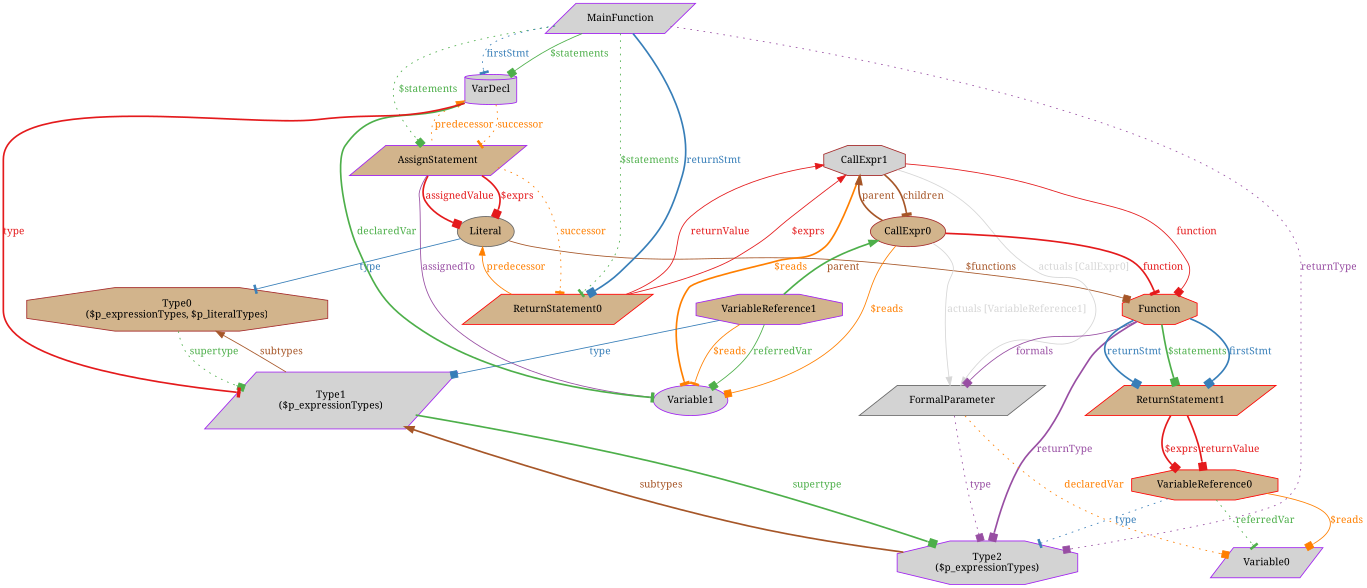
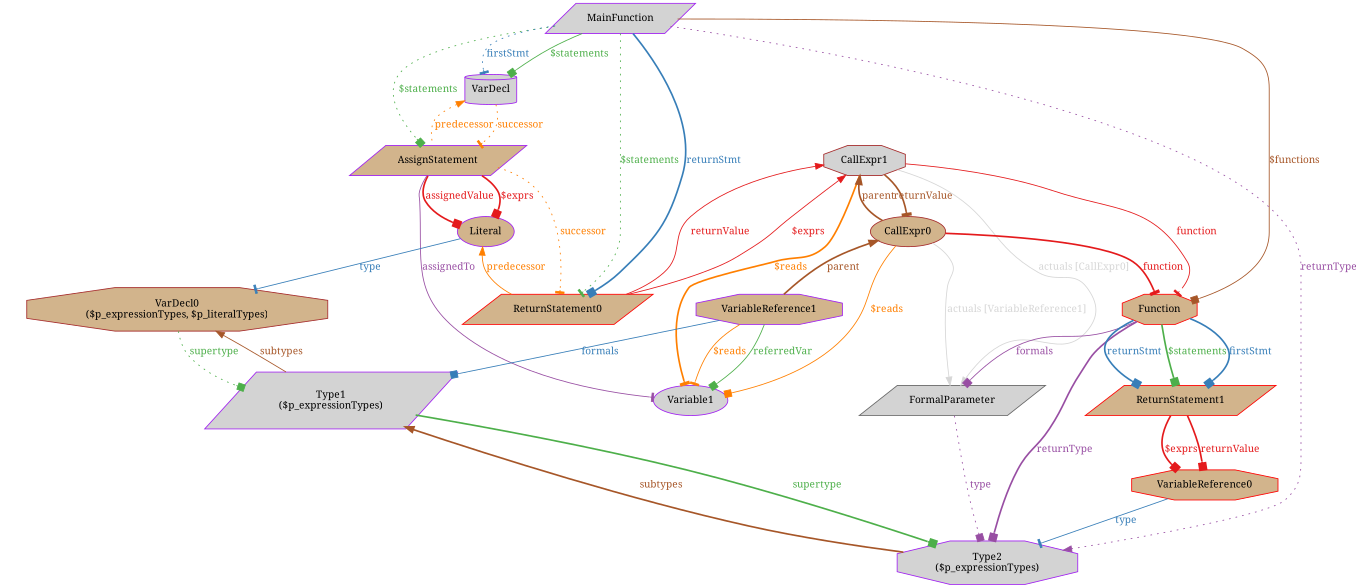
edge "VarDecl" -> "Type1 ($p_expressionTypes)": removed, label "type"
edge "MainFunction" -> "Type2 ($p_expressionTypes)": arrowhead box -> normal
edge "CallExpr1" -> "CallExpr0": label "children" -> "returnValue"
edge "CallExpr1" -> "Function": arrowhead box -> tee
node "Literal": color gray40 -> purple
edge "Literal" -> "Function": now "MainFunction" -> "Function"
edge "VariableReference1" -> "CallExpr0": color #4daf4a -> #a65628
edge "VarDecl" -> "Variable1": removed, label "declaredVar"
node "Type0 ($p_expressionTypes, $p_literalTypes)": label "Type0 ($p_expressionTypes, $p_literalTypes)" -> "VarDecl0 ($p_expressionTypes, $p_literalTypes)"
edge "VariableReference1" -> "Type1 ($p_expressionTypes)": label "type" -> "formals"
edge "VariableReference0" -> "Type2 ($p_expressionTypes)": style dotted -> solid
node "Variable0": removed
